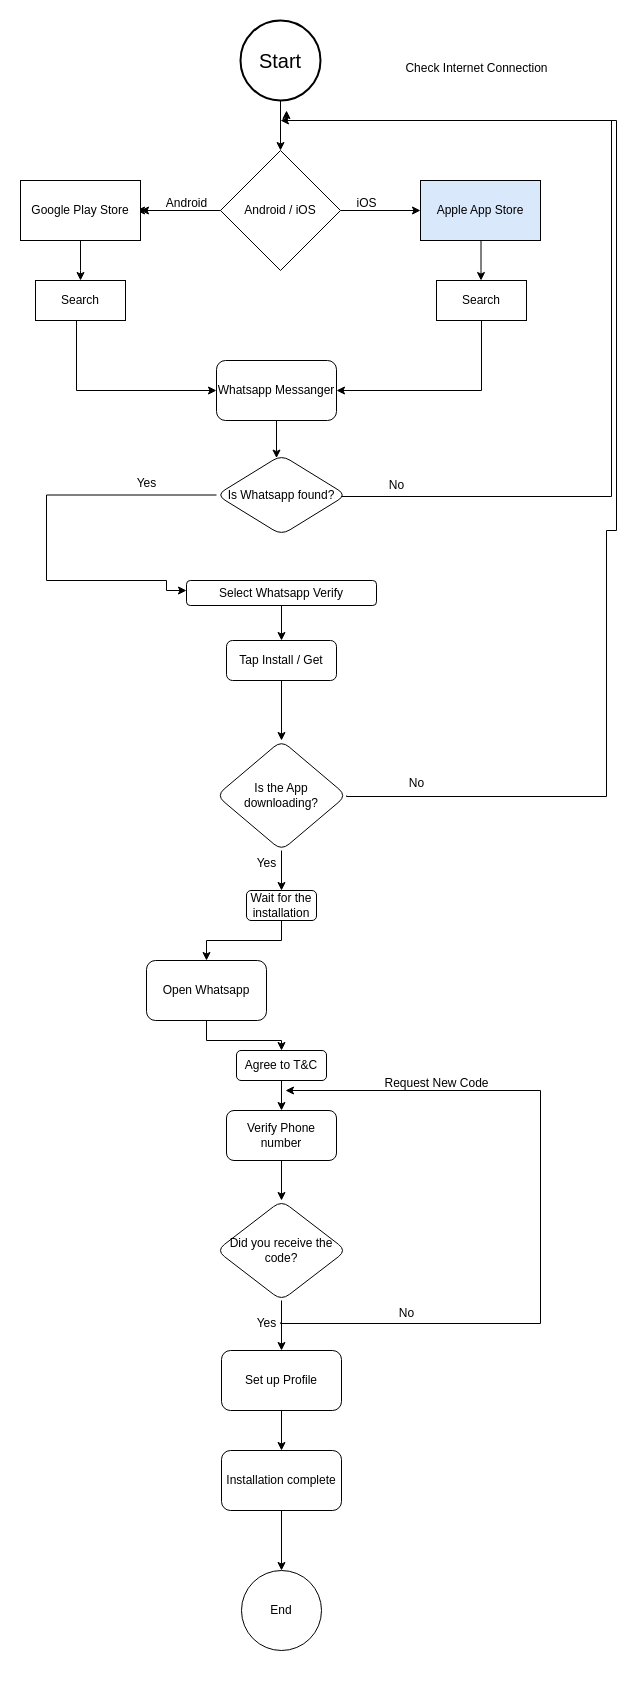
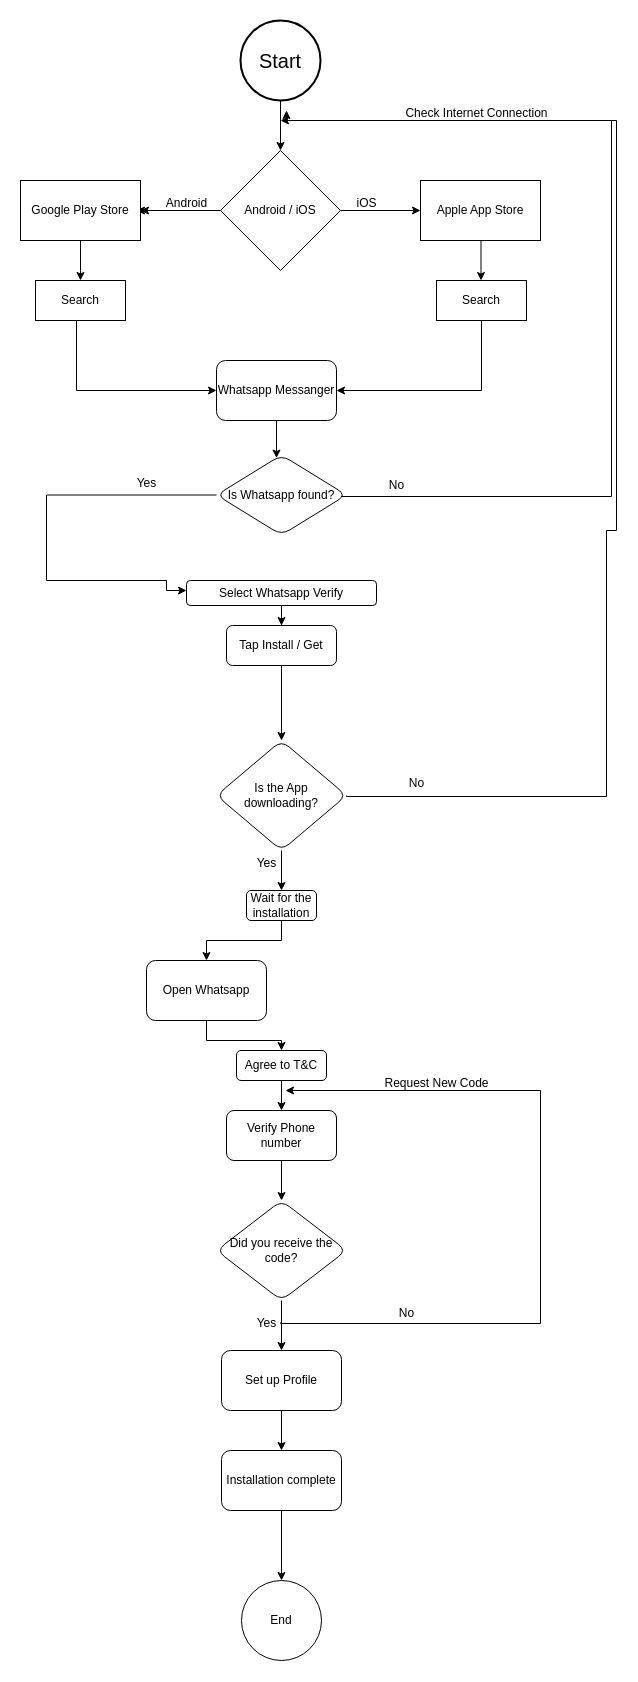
node "Check Internet Connection": moved (477, 69) -> (477, 114)
node "Apple App Store": fillcolor #dae8fc -> #ffffff
node "Tap Install / Get": moved (282, 661) -> (282, 646)
node "End": moved (282, 1611) -> (282, 1621)
